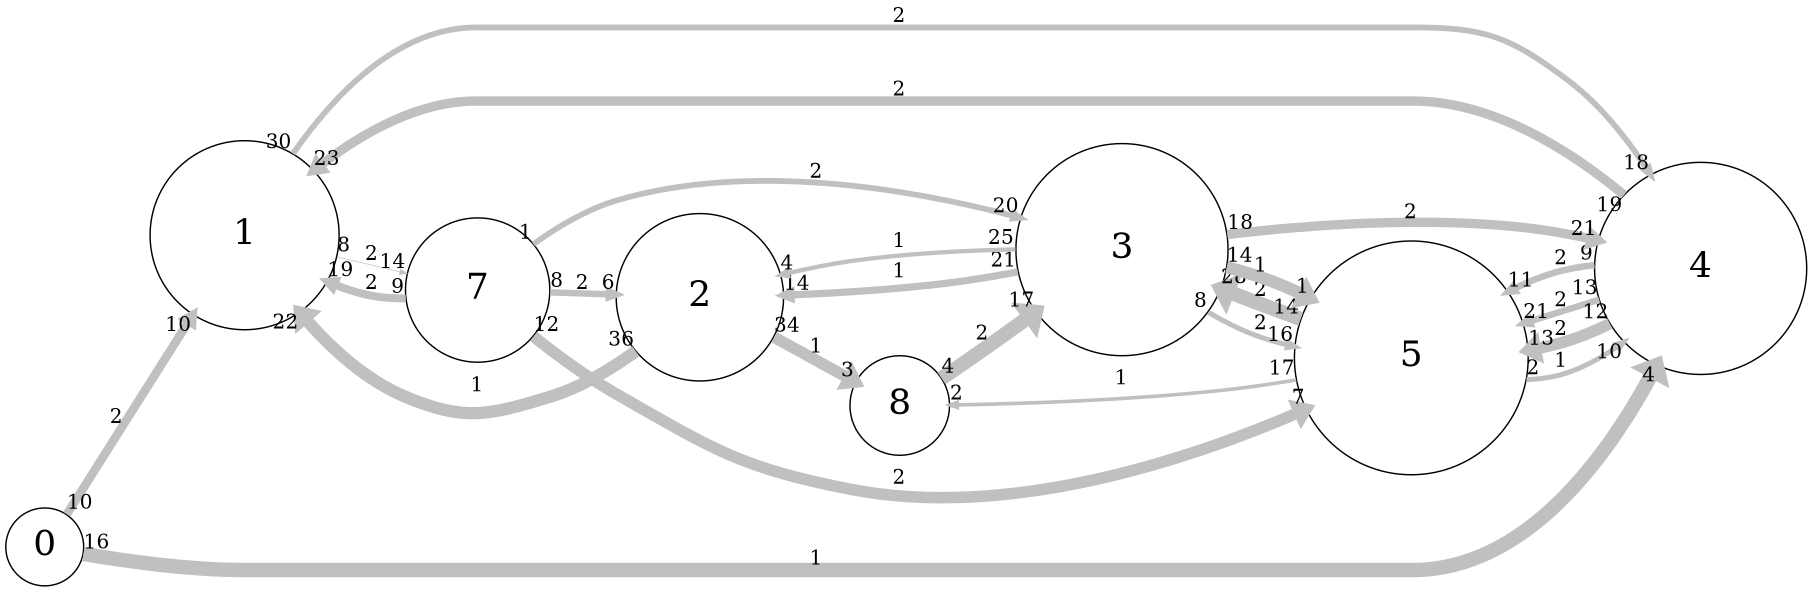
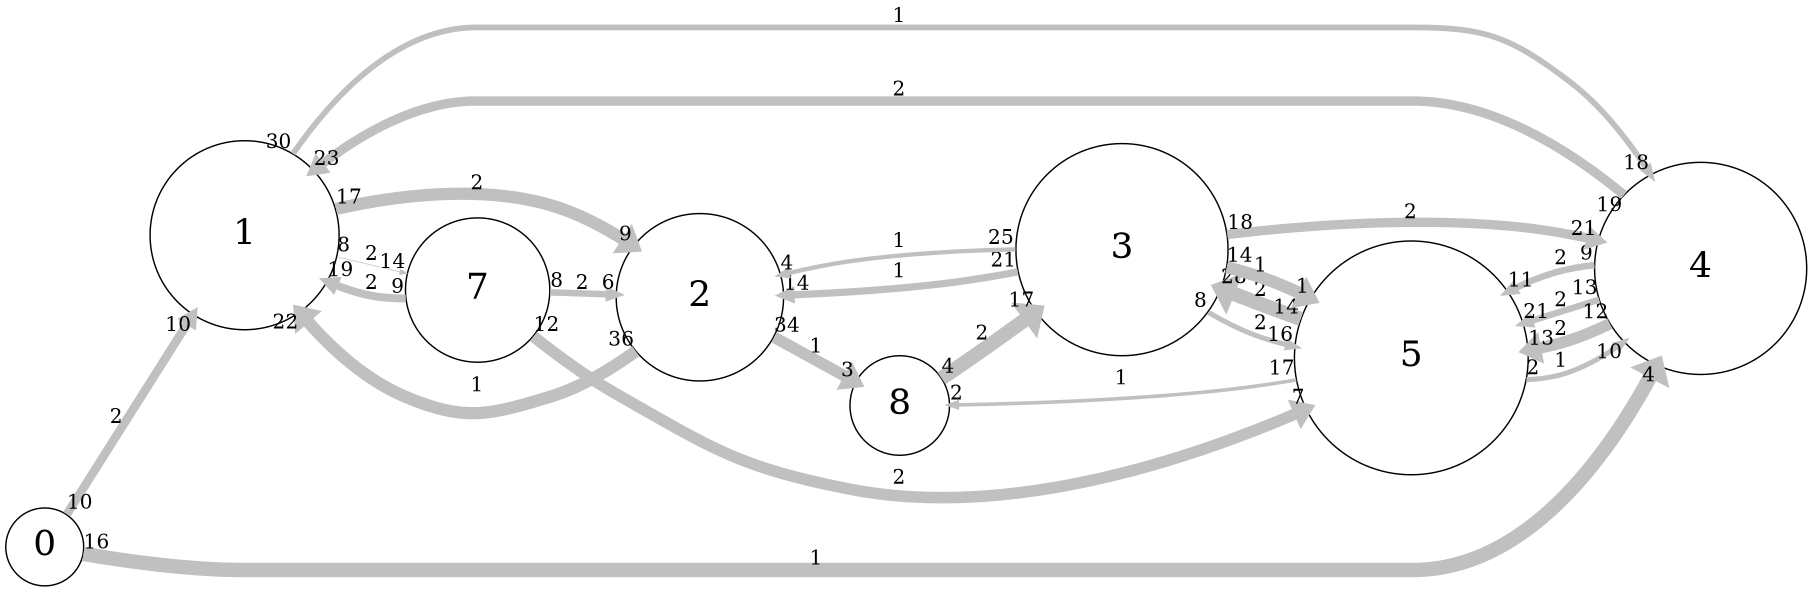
edge "1" -> "4": label "2" -> "1"
edge "7" -> "3": removed, label "2"
edge "1" -> "2": added, label "2"
